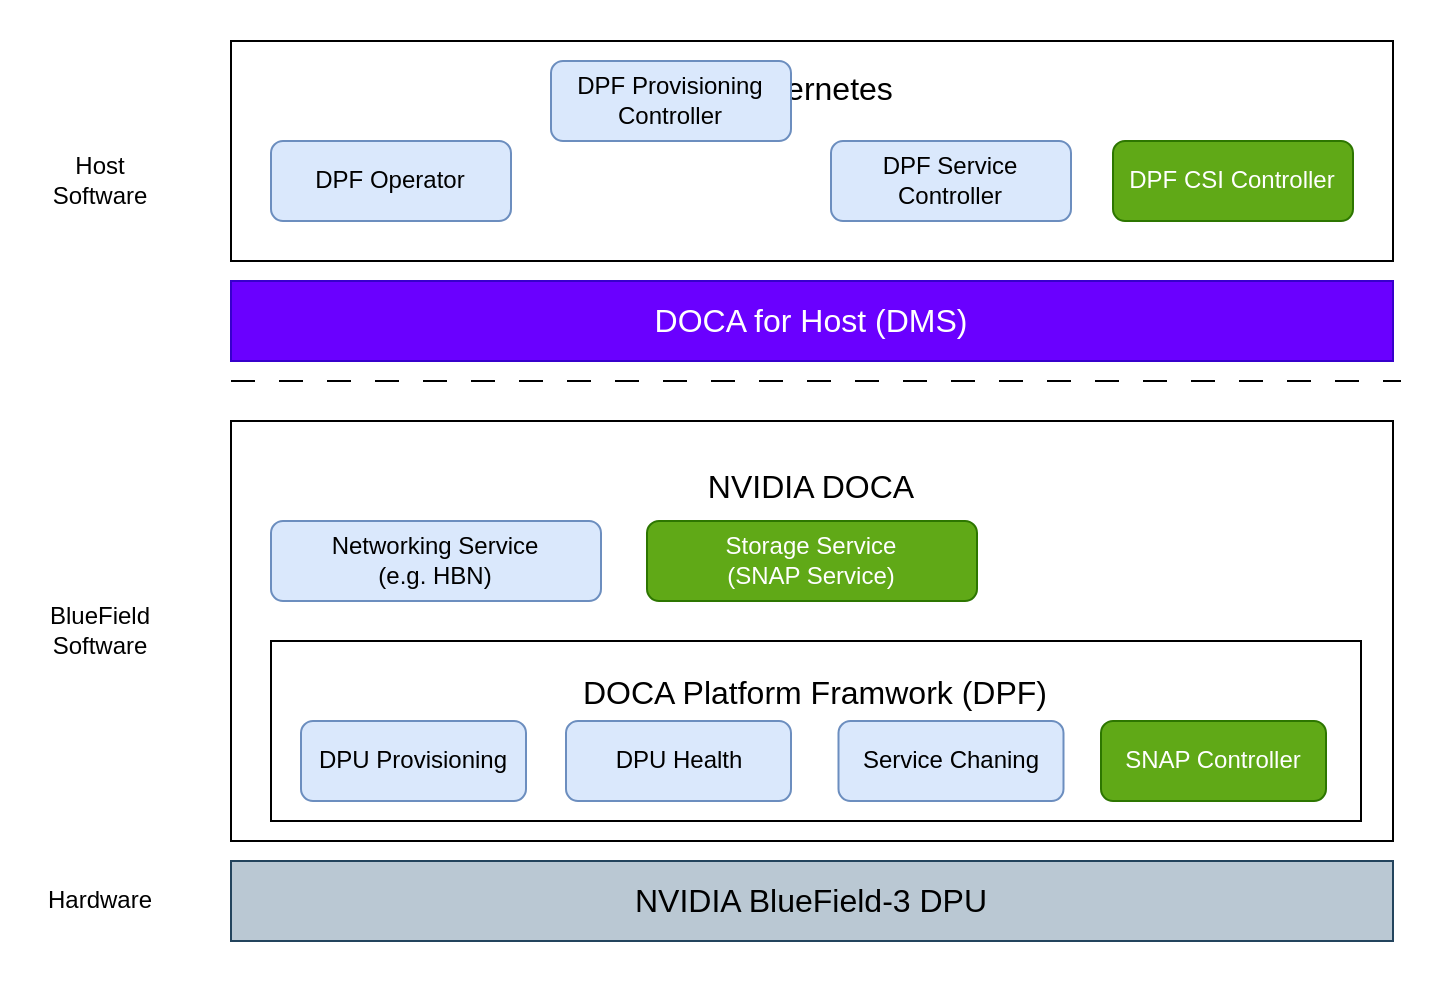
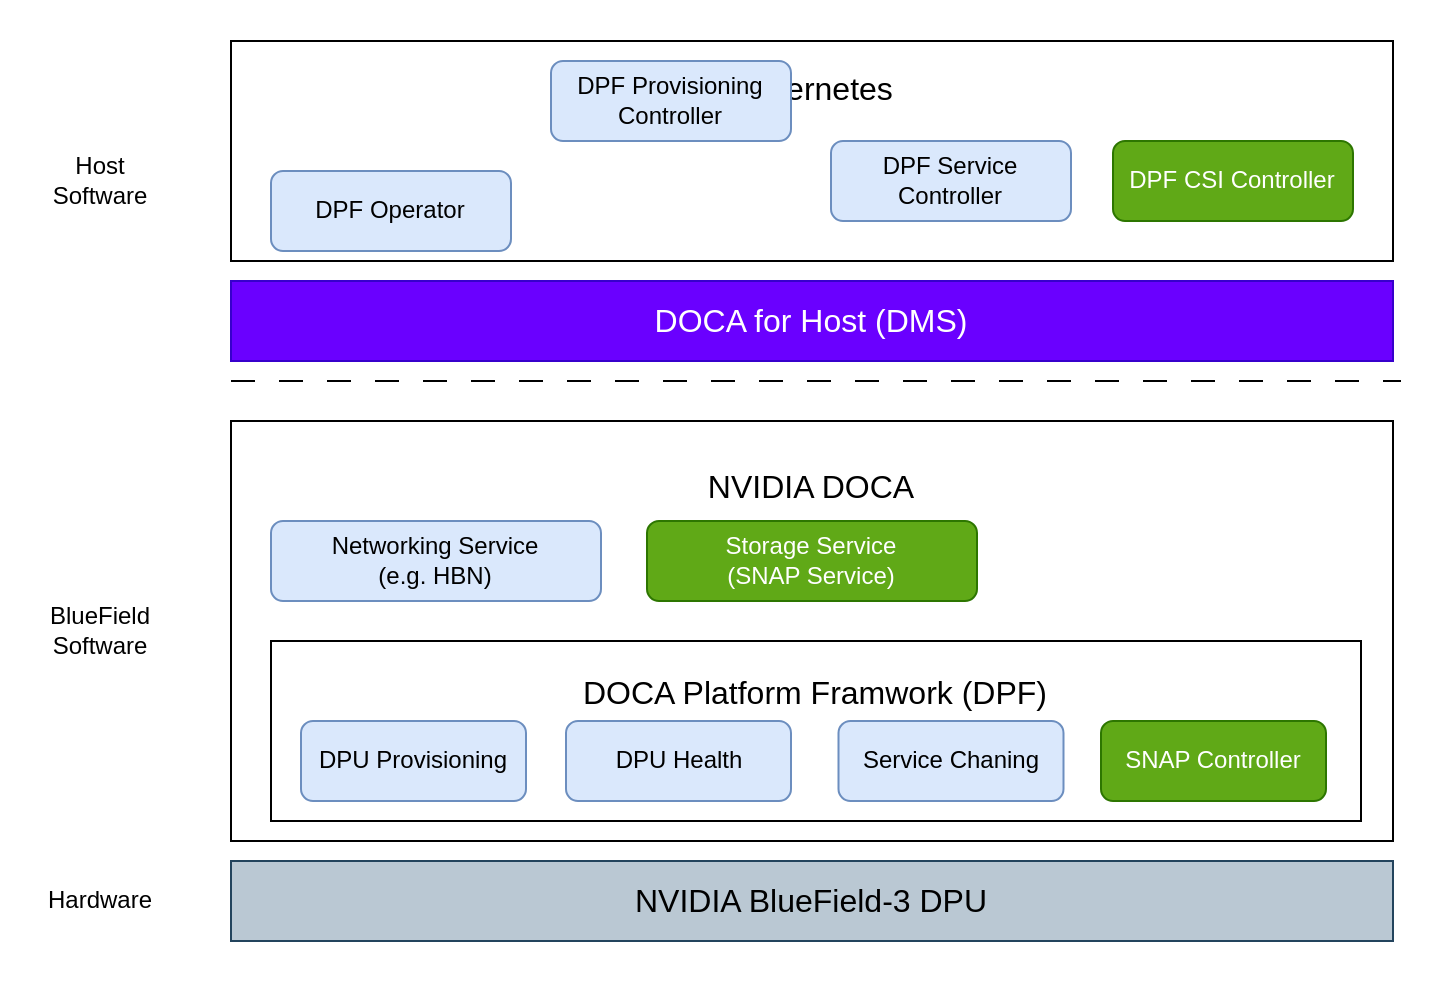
node "DPF Operator": moved (391, 181) -> (391, 211)
